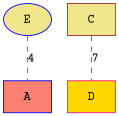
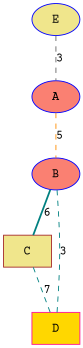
edge "E" -- "A": label "4" -> "3"
node "A": shape box -> ellipse
node "B": added
